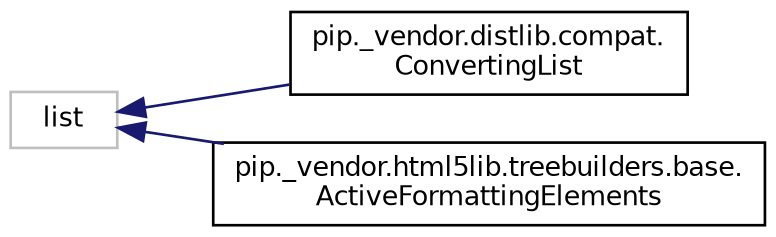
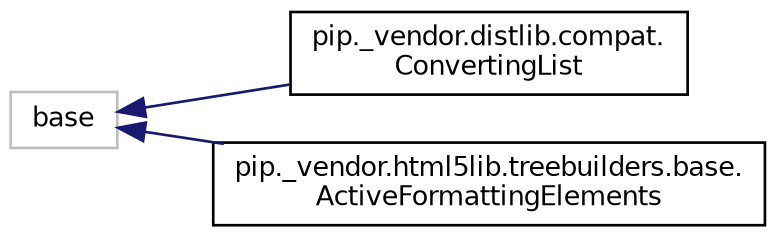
node "list": label "list" -> "base"
